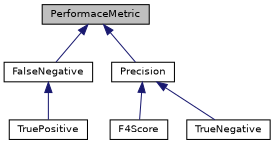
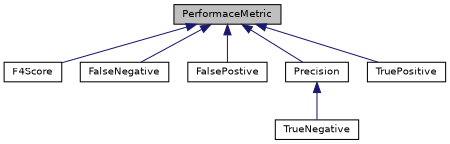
node "FalsePostive": added
edge "TruePositive" -> "FalseNegative": now "TruePositive" -> "PerformaceMetric"
edge "F4Score" -> "Precision": now "F4Score" -> "PerformaceMetric"
